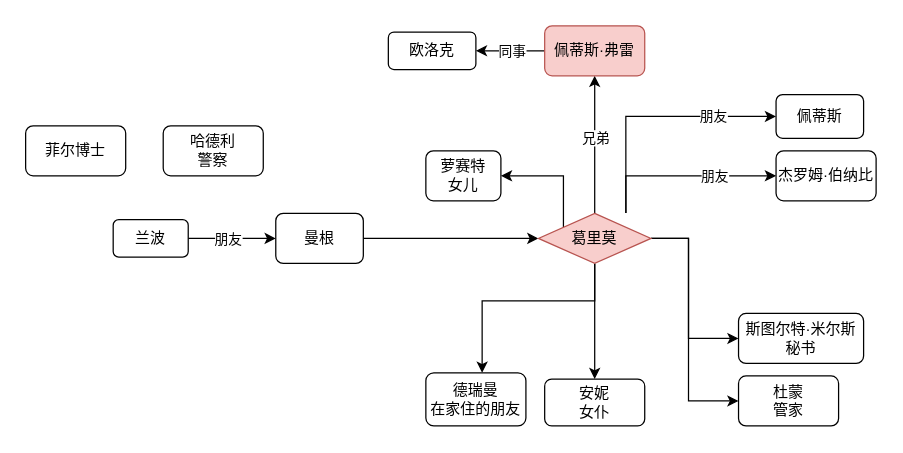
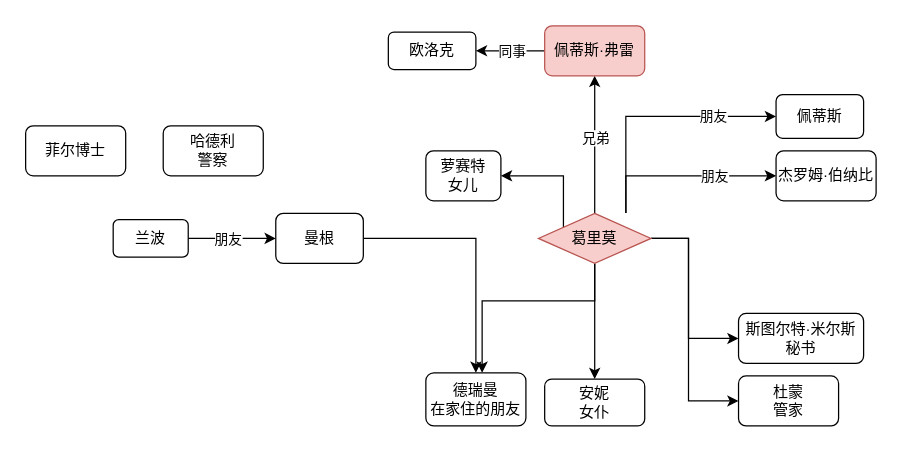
edge "曼根" -> "葛里莫": now "曼根" -> "德瑞曼 在家住的朋友"
